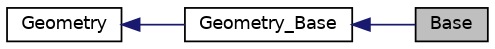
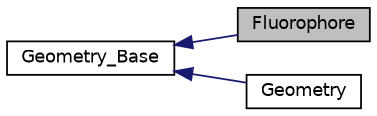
edge "Geometry_Base" -> "Geometry": reversed
node "Base": label "Base" -> "Fluorophore"
